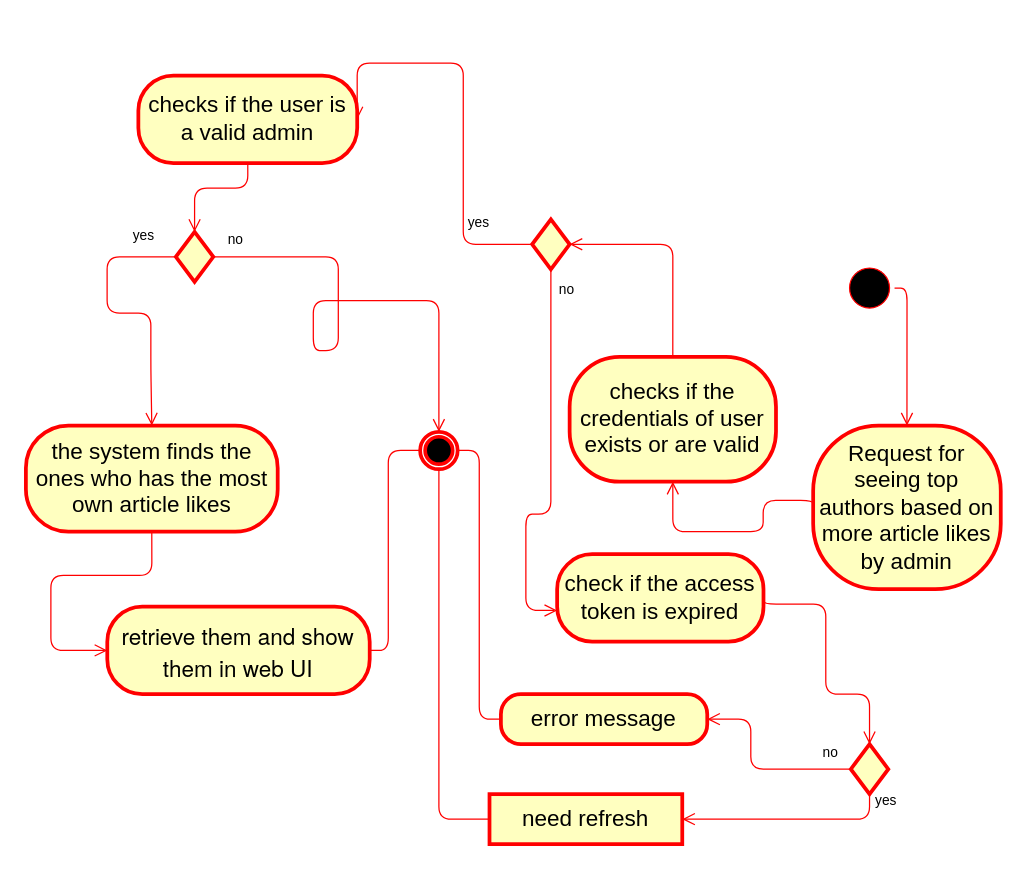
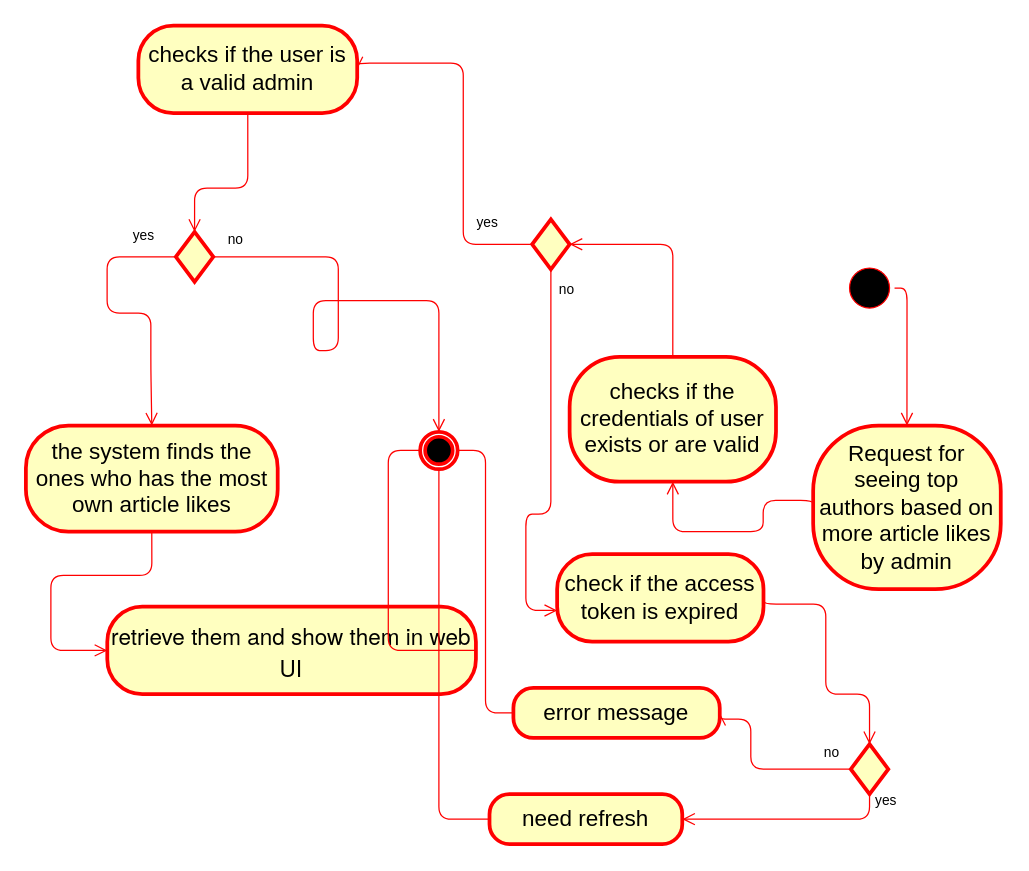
node "checks if the user is a valid admin": moved (248, 119) -> (248, 69)
node "retrieve them and show them in web UI": size 263x88 -> 369x88
node "error message": moved (604, 719) -> (616, 713)
node "need refresh": shape rectangle -> rounded rectangle
